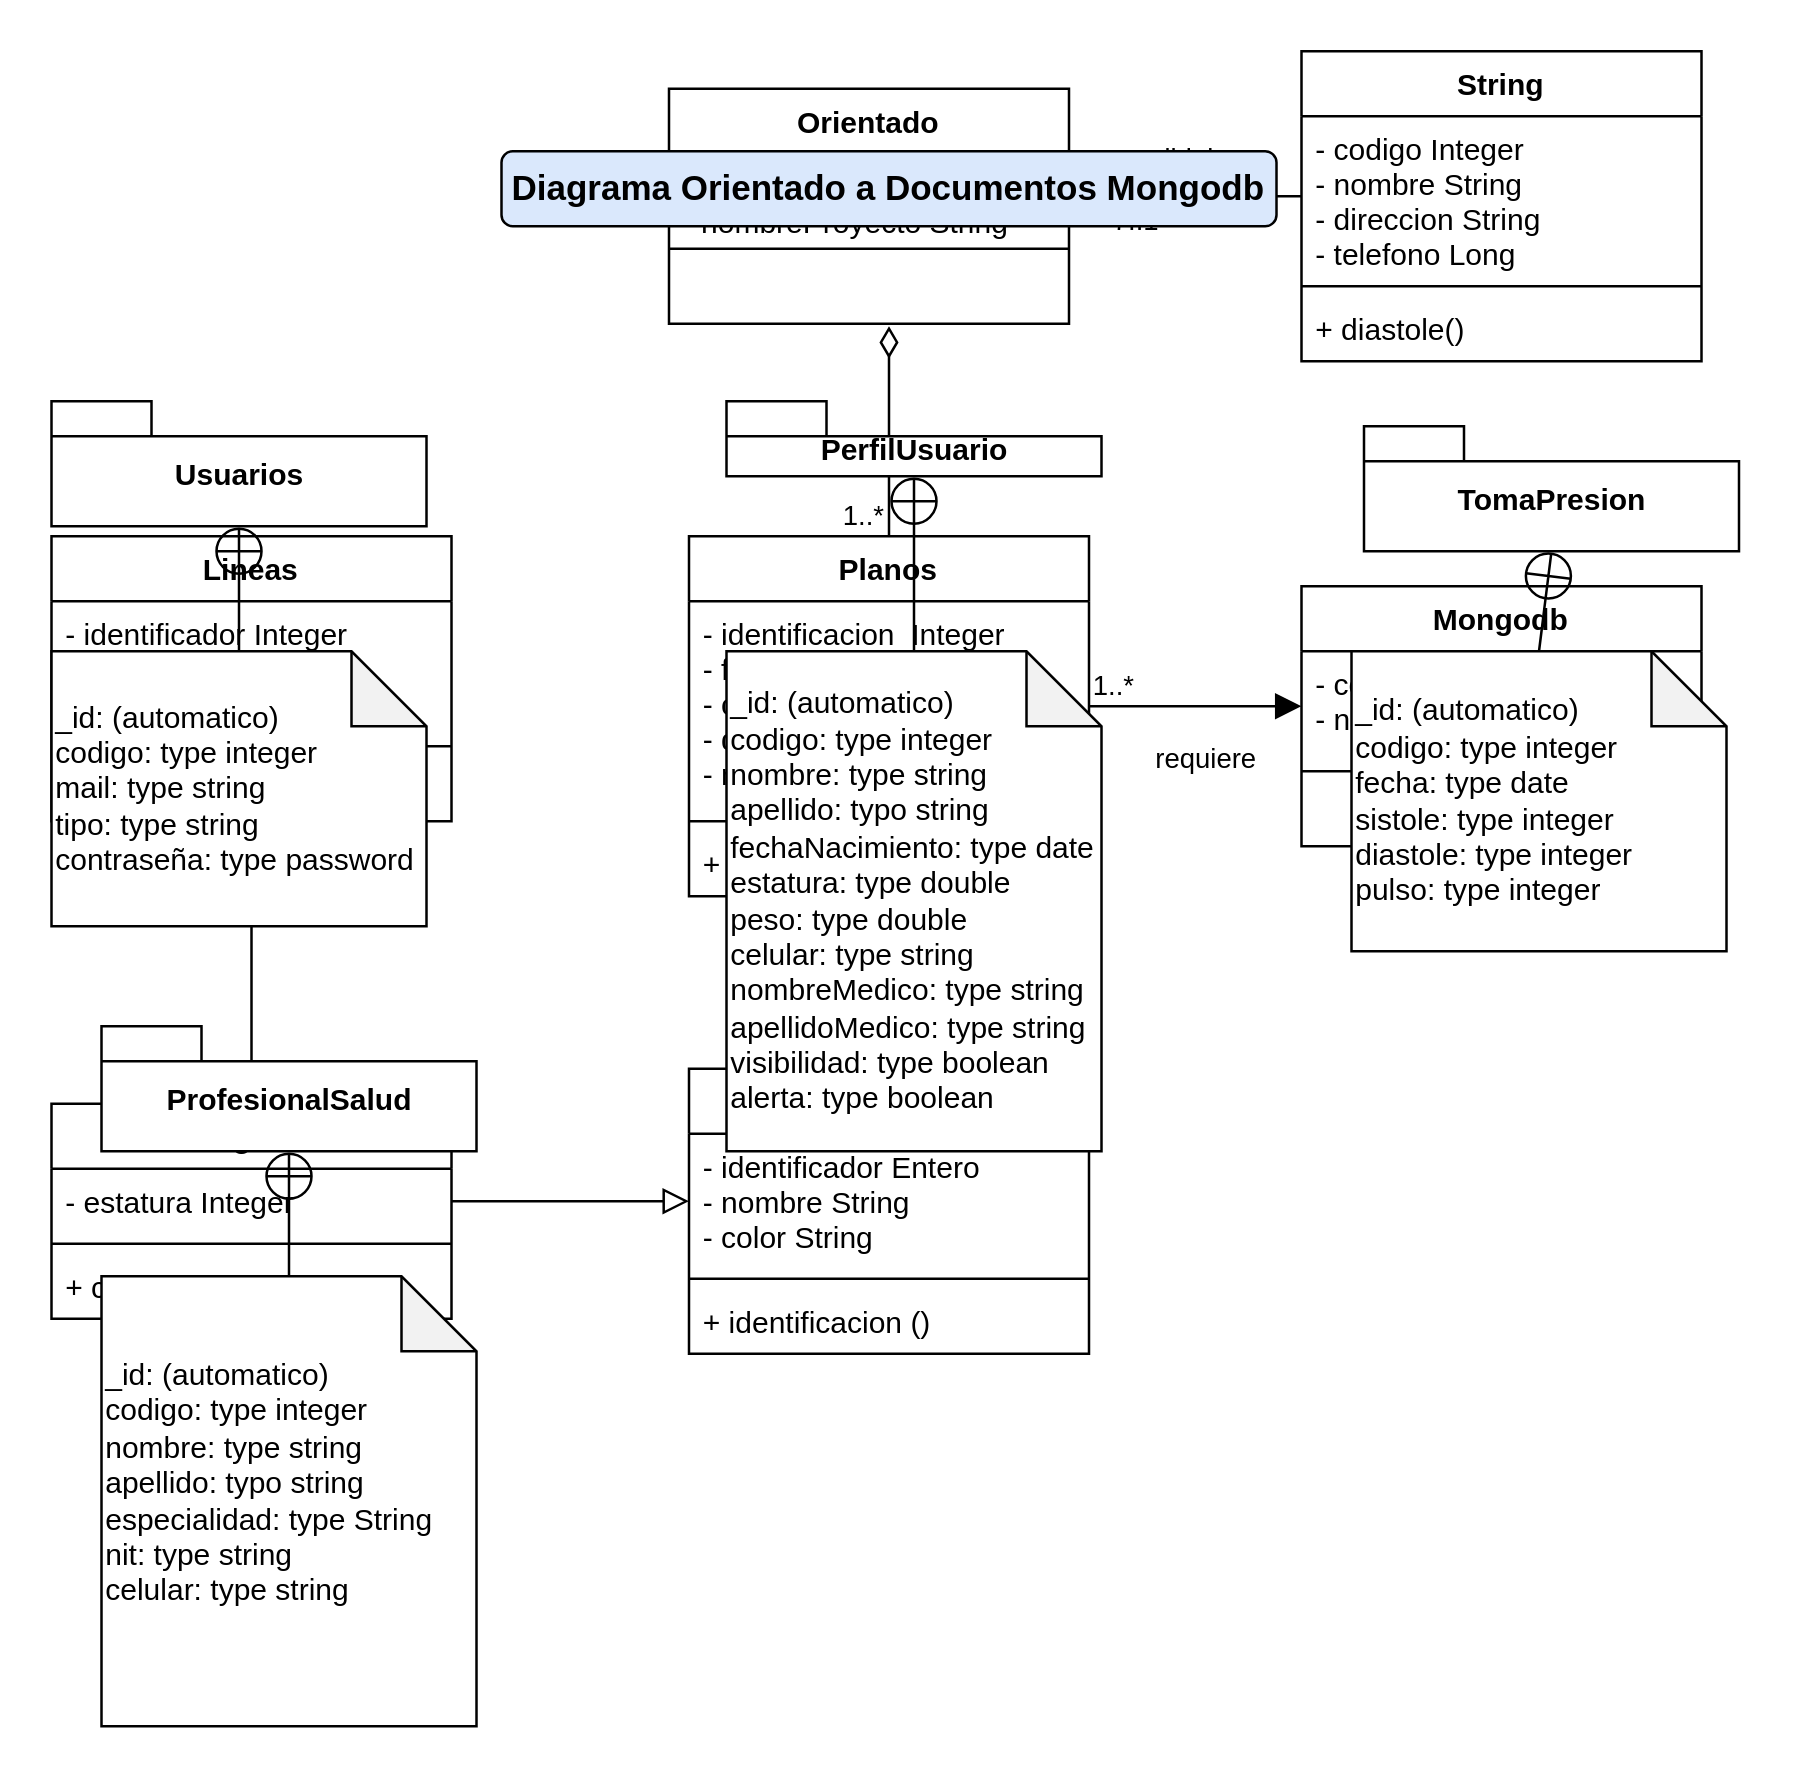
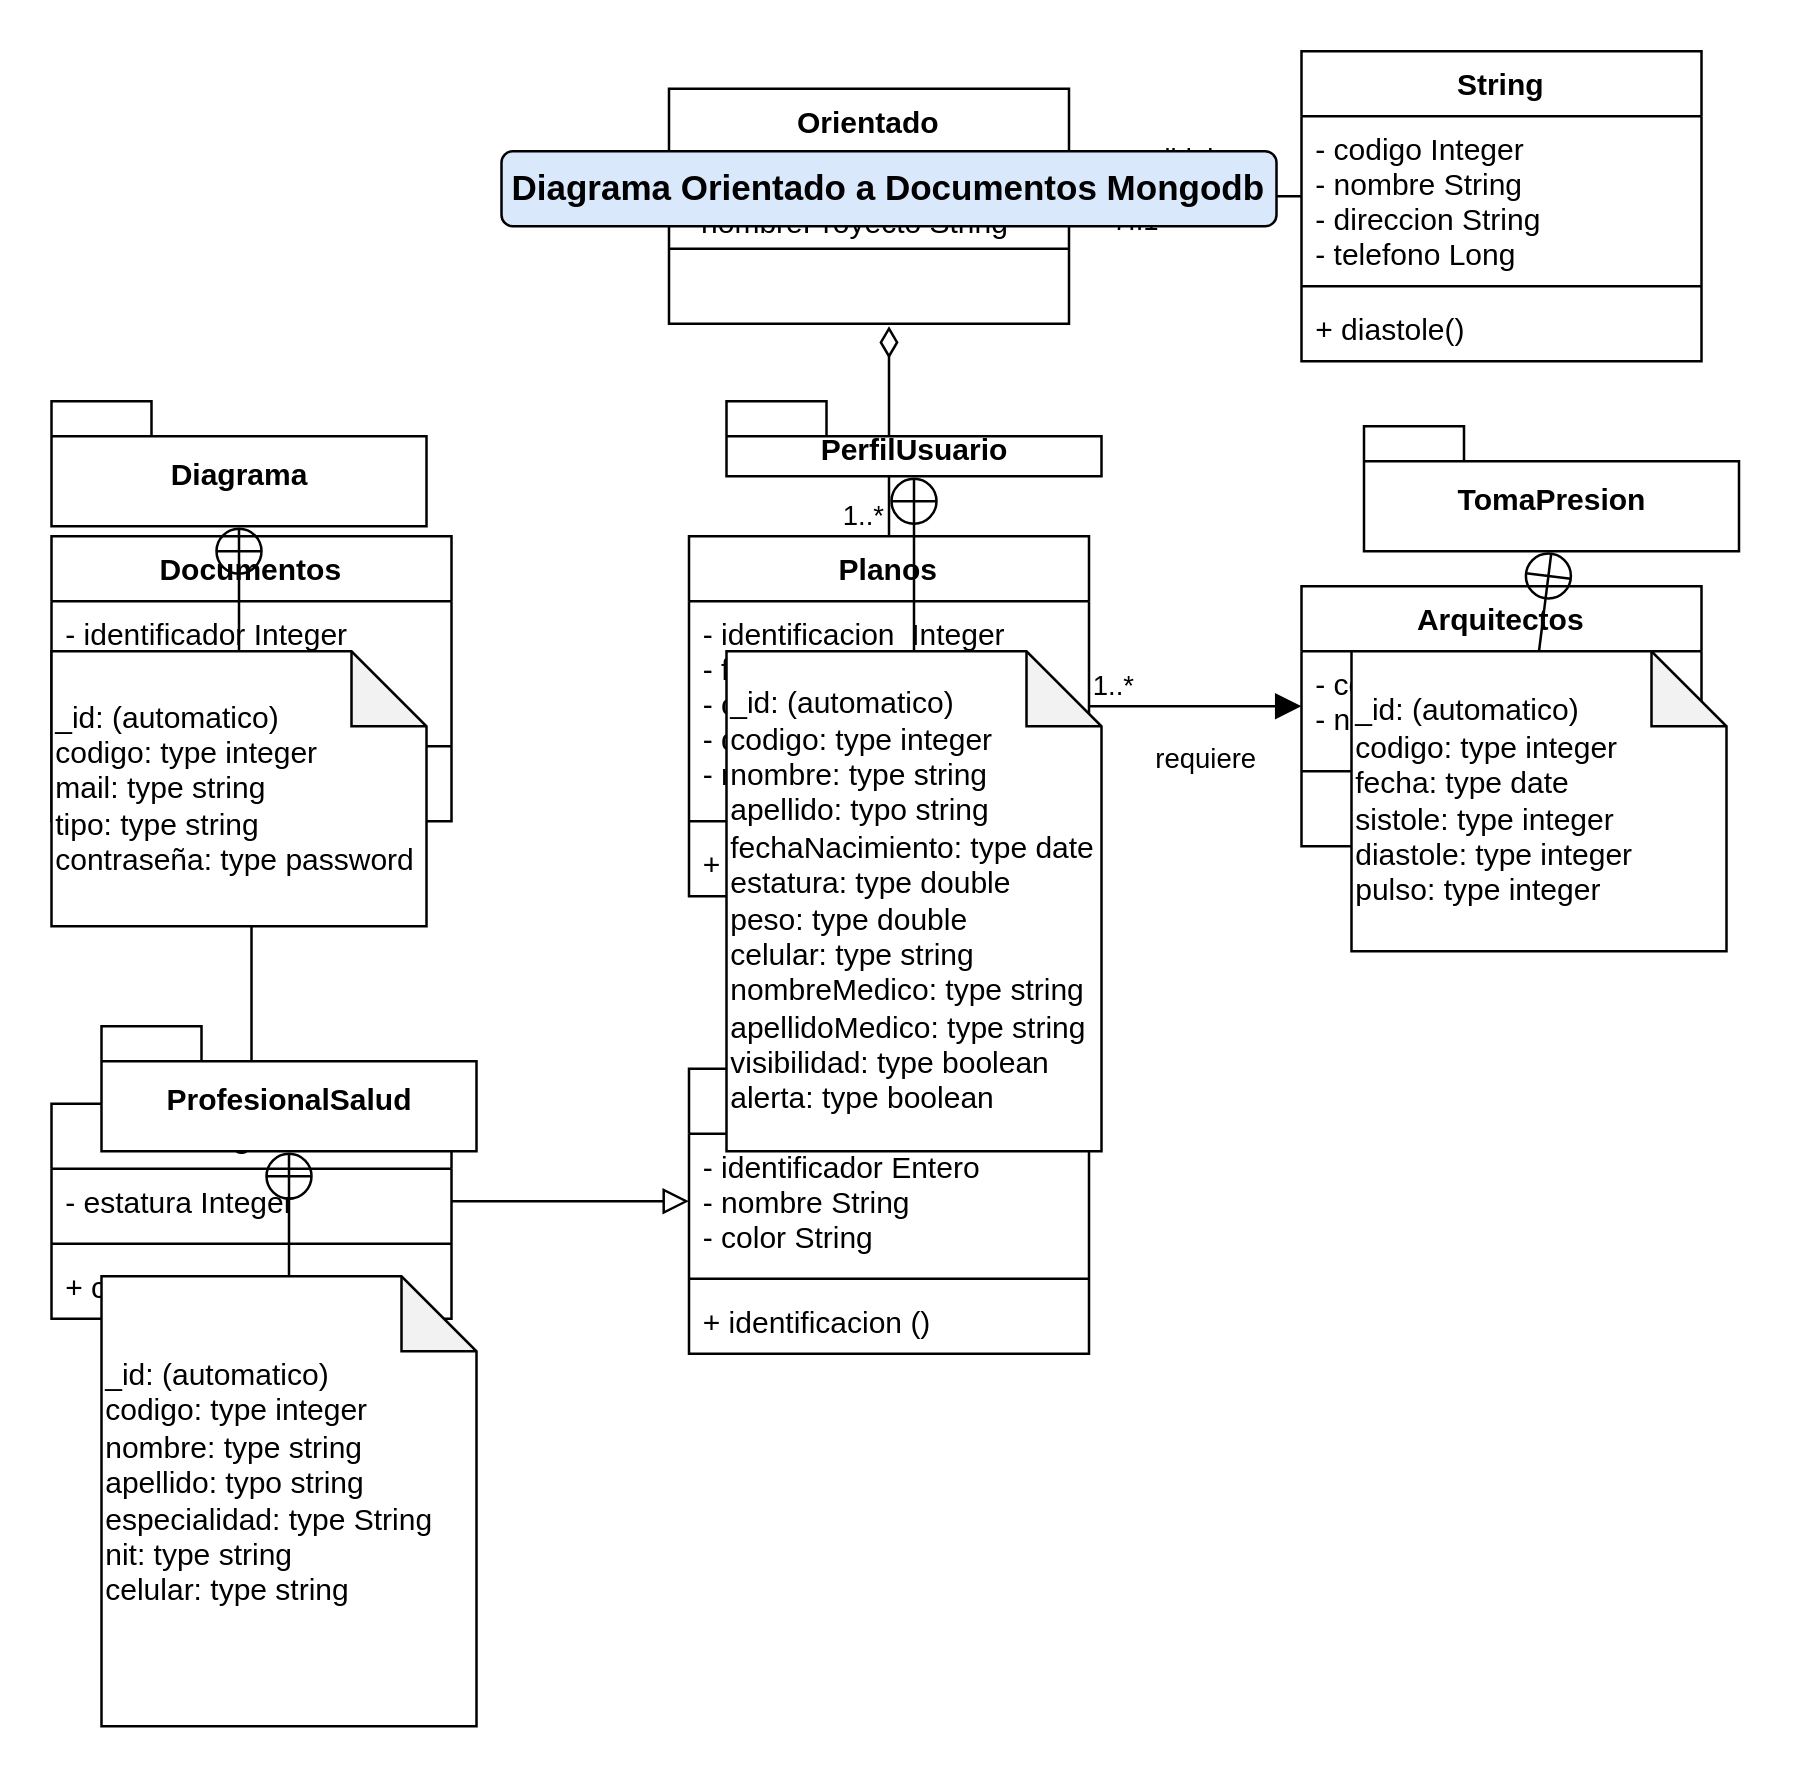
node "Usuarios": label "Usuarios" -> "Diagrama"
node "Lineas": label "Lineas" -> "Documentos"
node "Mongodb": label "Mongodb" -> "Arquitectos"
